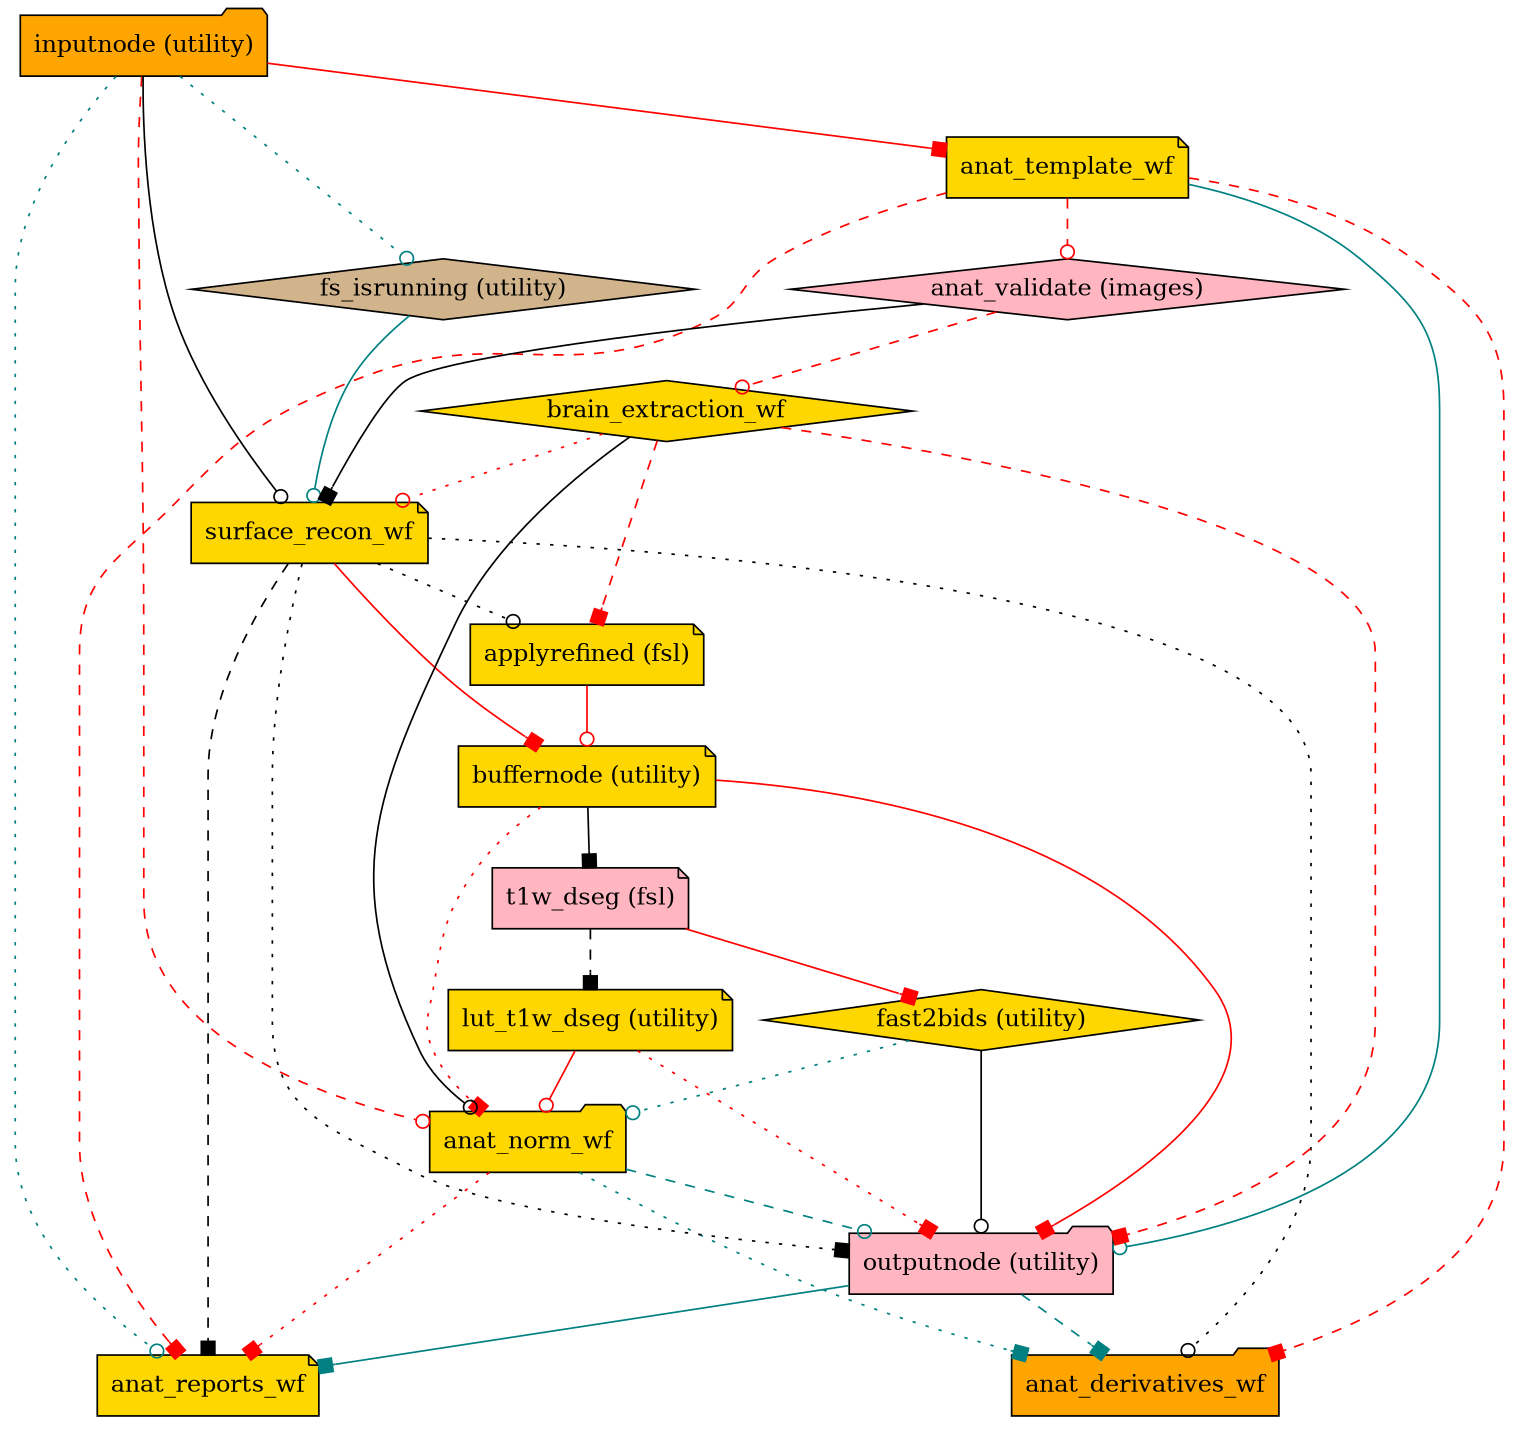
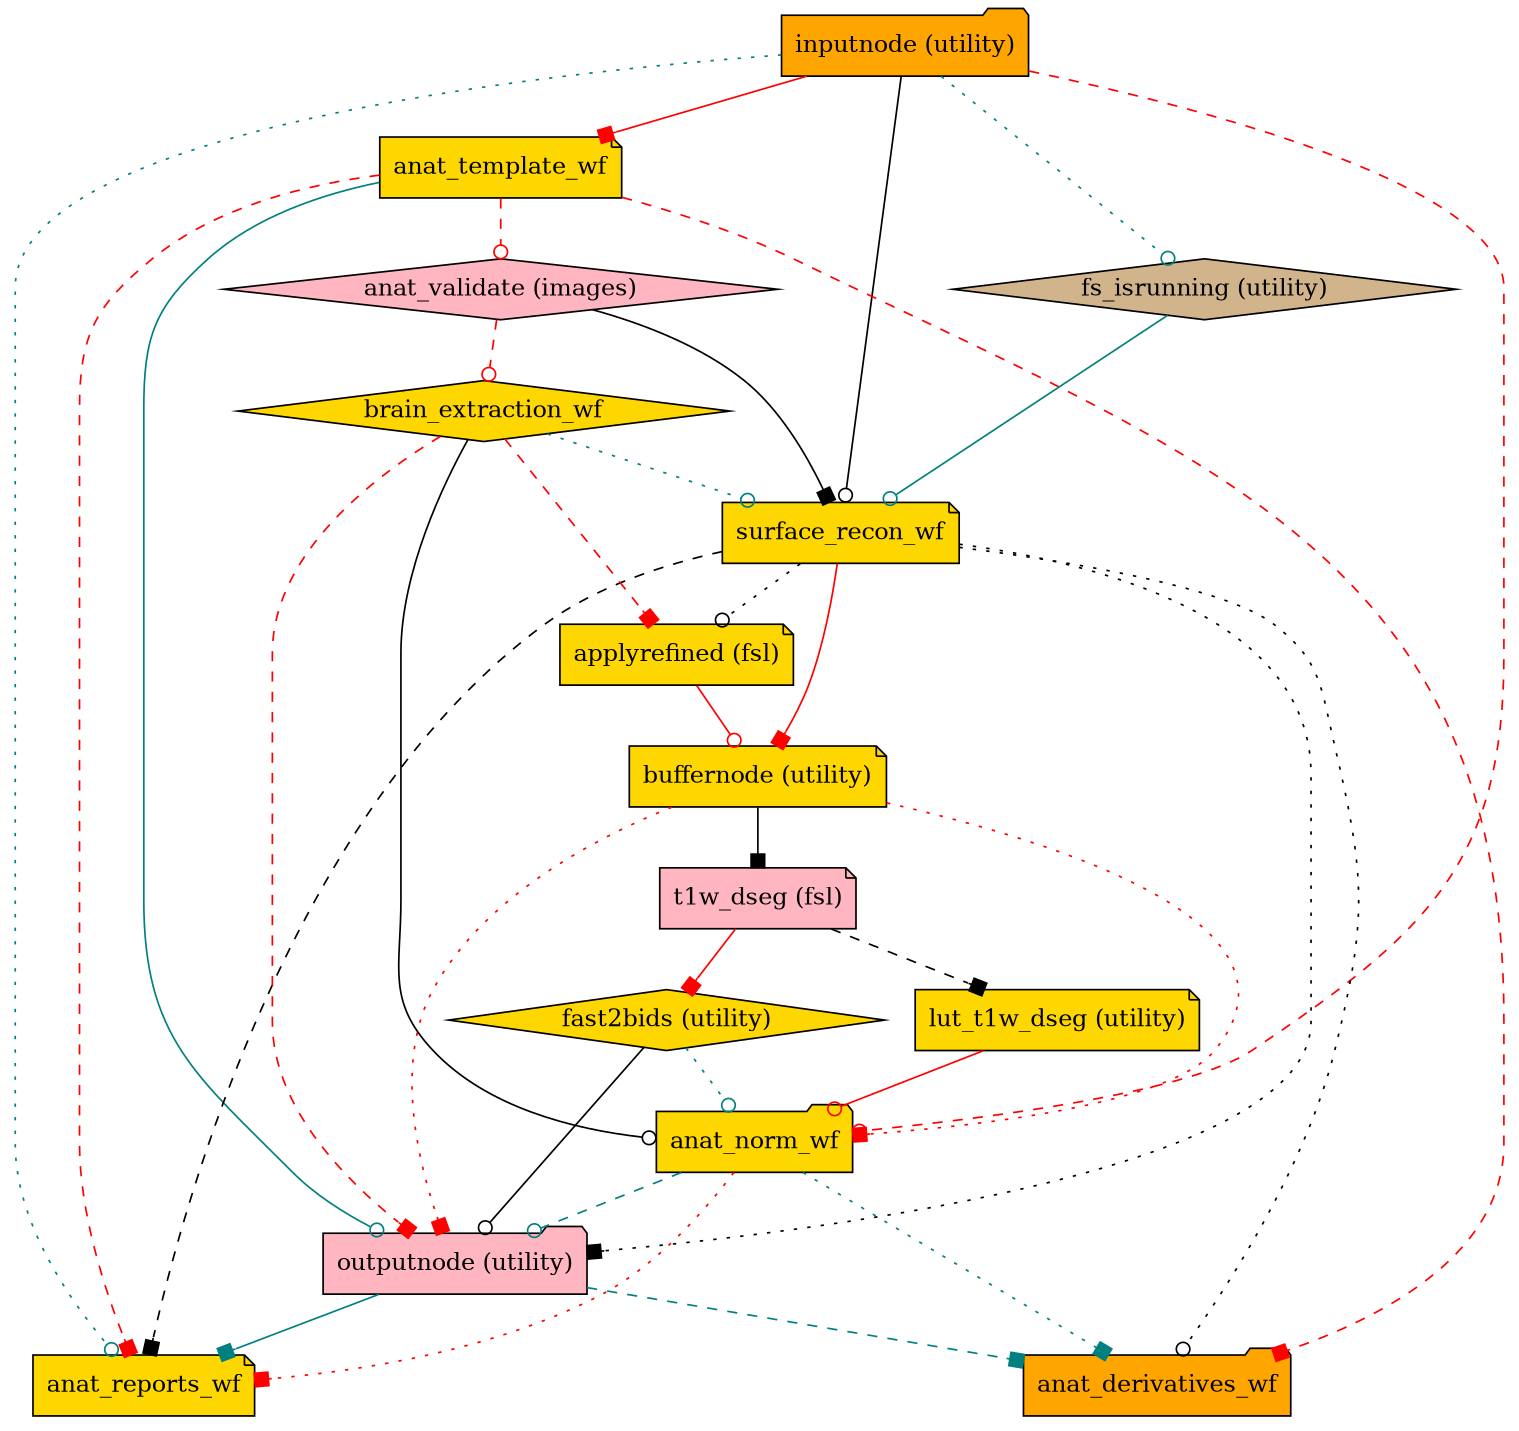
edge "brain_extraction_wf" -> "surface_recon_wf": color red -> teal
edge "buffernode (utility)" -> "outputnode (utility)": style solid -> dotted
edge "lut_t1w_dseg (utility)" -> "outputnode (utility)": removed
